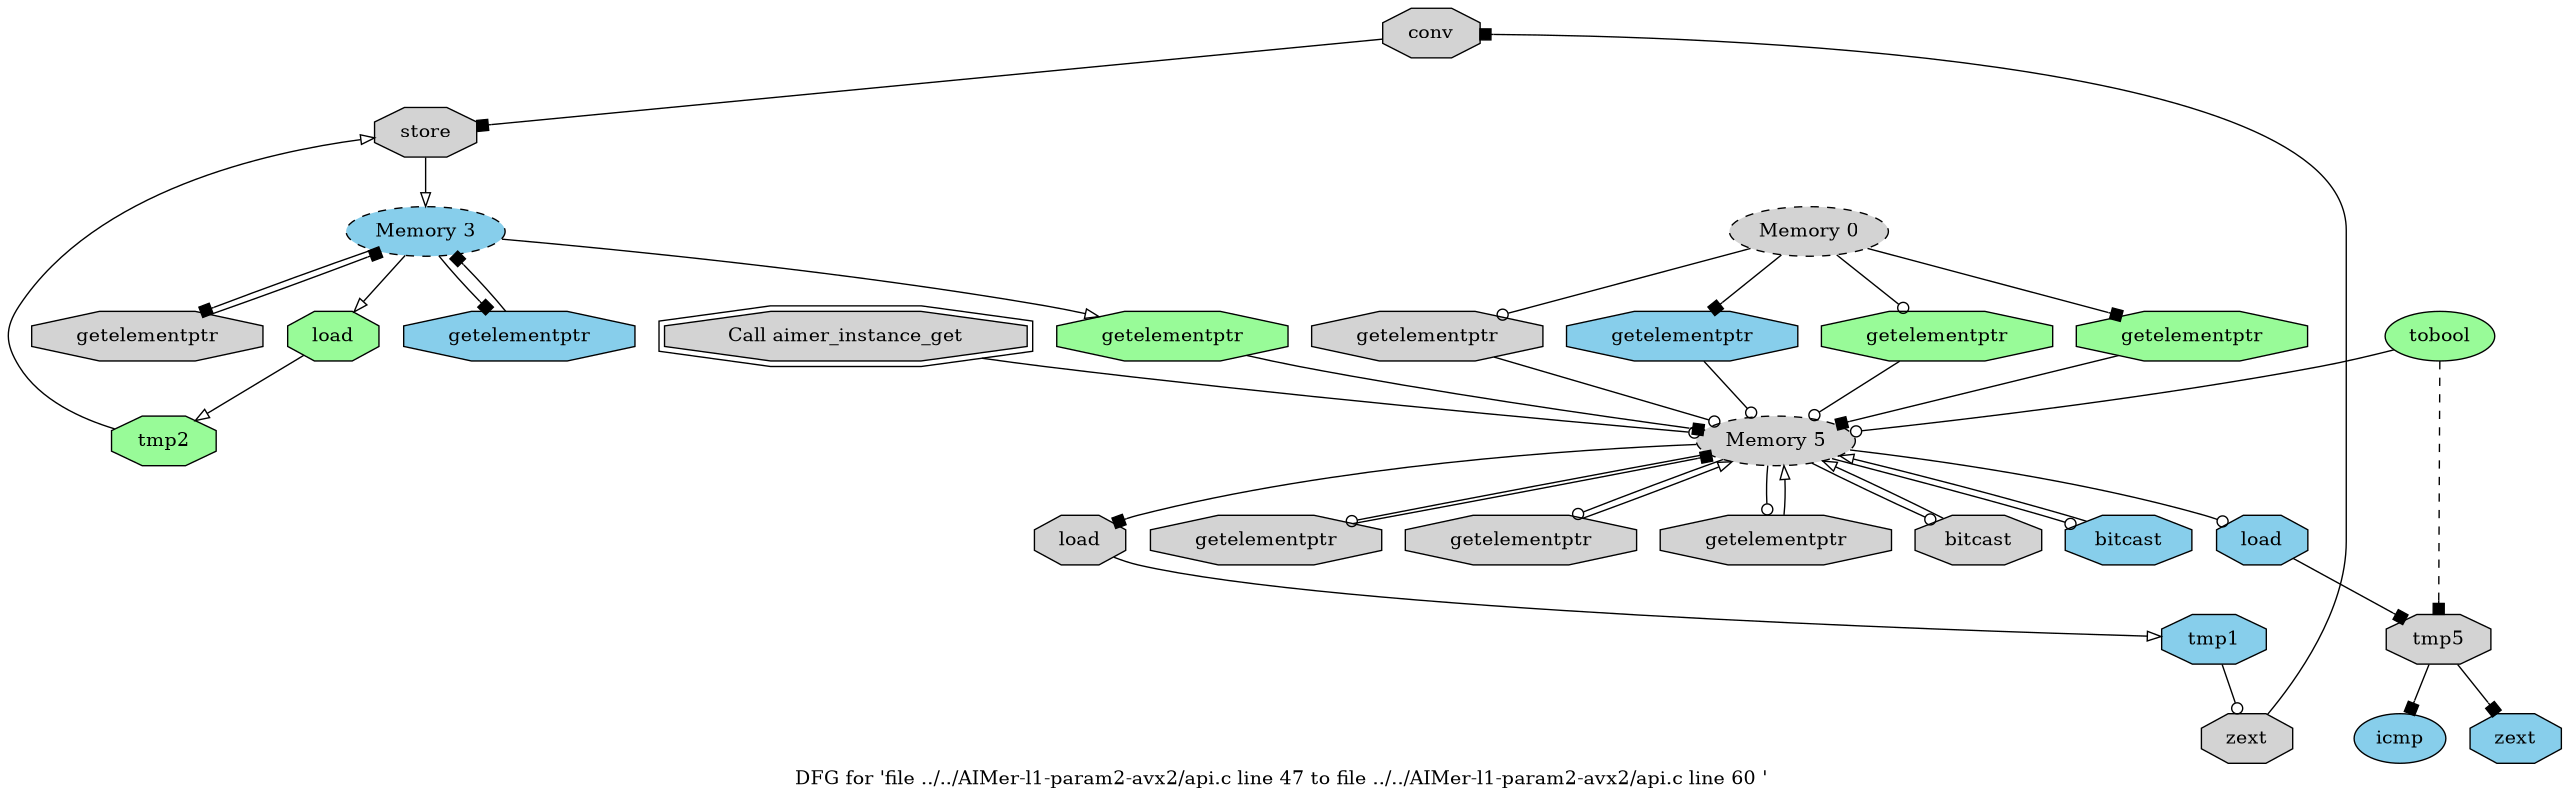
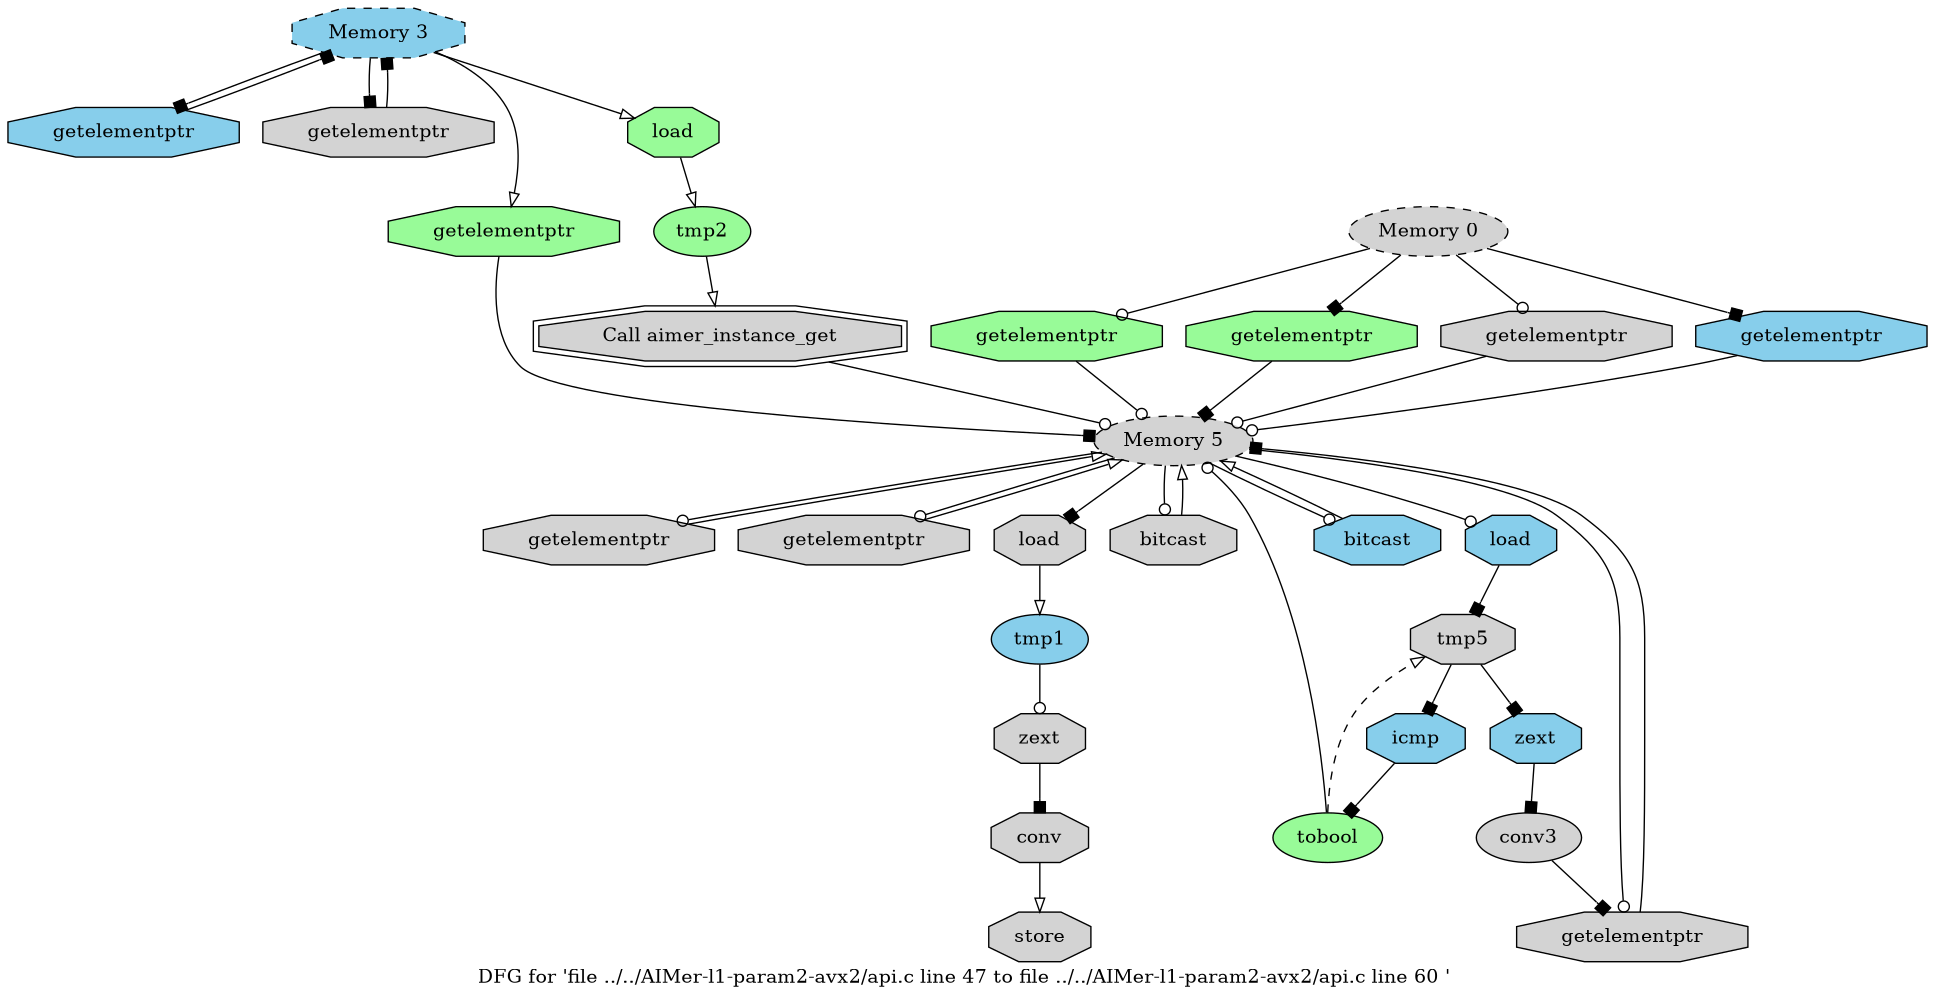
edge "conv" -> "store": arrowhead box -> onormal
edge "store" -> "Memory 3": removed
node "Memory 3": shape ellipse -> octagon
edge "tmp2" -> "store": now "tmp2" -> "Call aimer_instance_get"
node "tmp2": shape octagon -> ellipse
edge "tobool" -> "tmp5": arrowhead box -> onormal
node "tmp1": shape octagon -> ellipse
node "icmp": shape ellipse -> octagon
edge "icmp" -> "tobool": added
node "conv3": added
